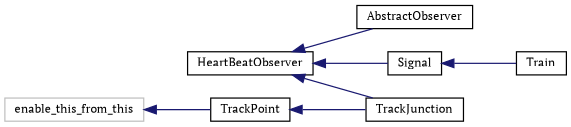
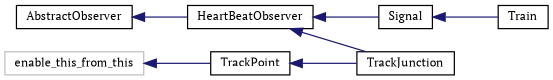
edge "AbstractObserver" -> "HeartBeatObserver": reversed
